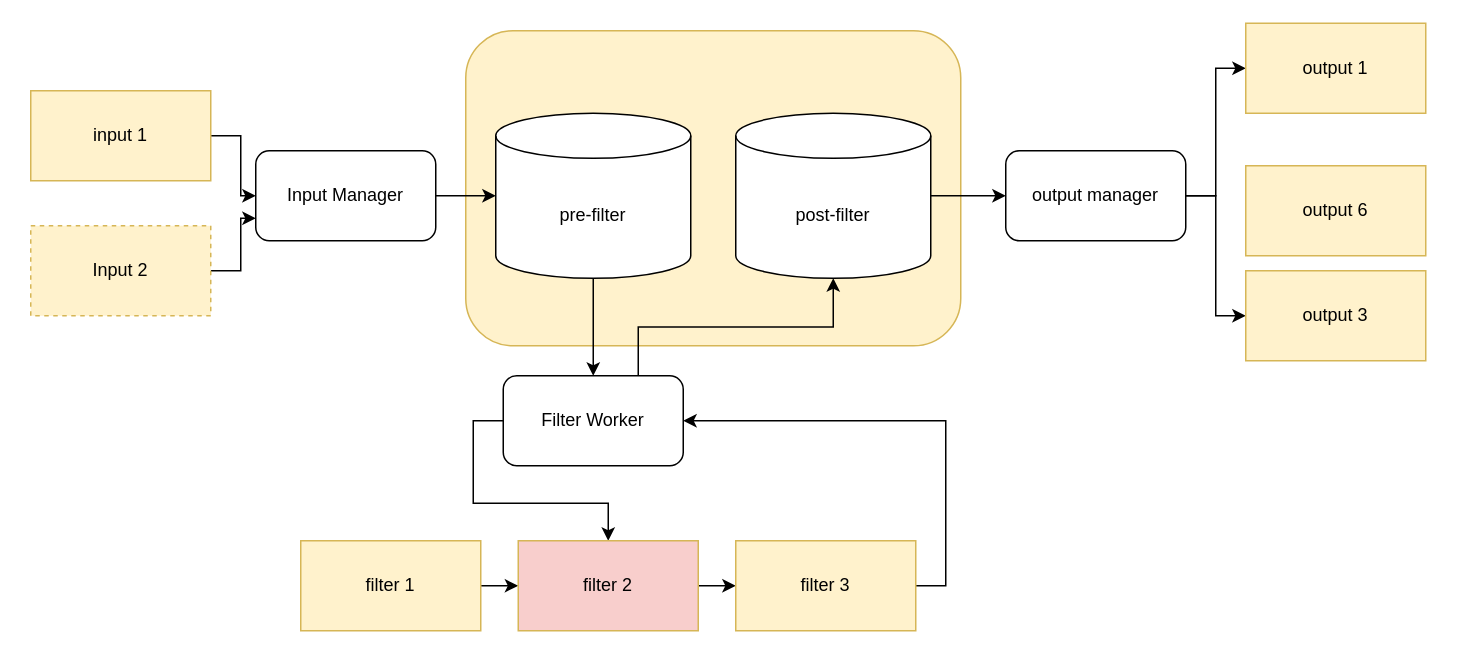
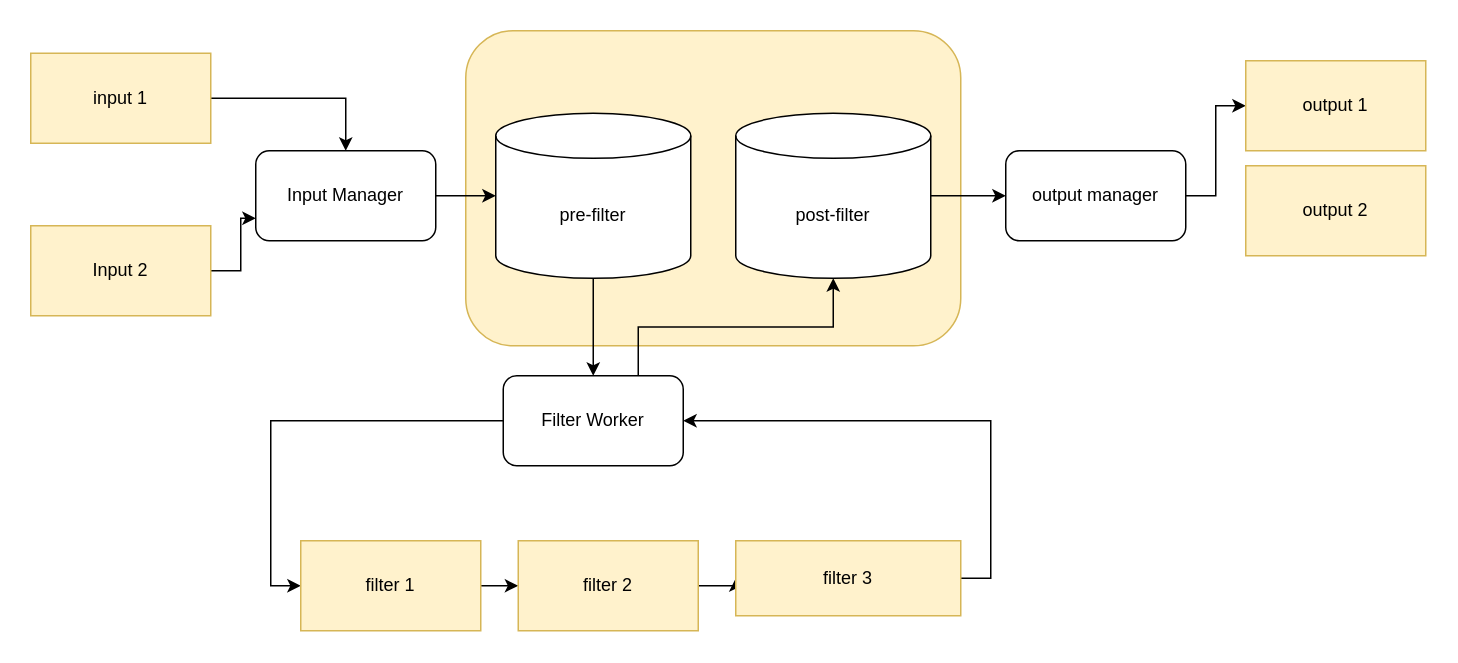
node "output 1": moved (1336, 68) -> (1336, 106)
node "input 1": moved (121, 136) -> (121, 98)
node "output 6": label "output 6" -> "output 2"
edge "output manager" -> "output 3": removed
node "Input 2": style dashed -> solid
node "output 3": removed
edge "Filter Worker" -> "filter 2": now "Filter Worker" -> "filter 1"
node "filter 2": fillcolor #f8cecc -> #fff2cc
node "filter 3": size 180x90 -> 225x75
